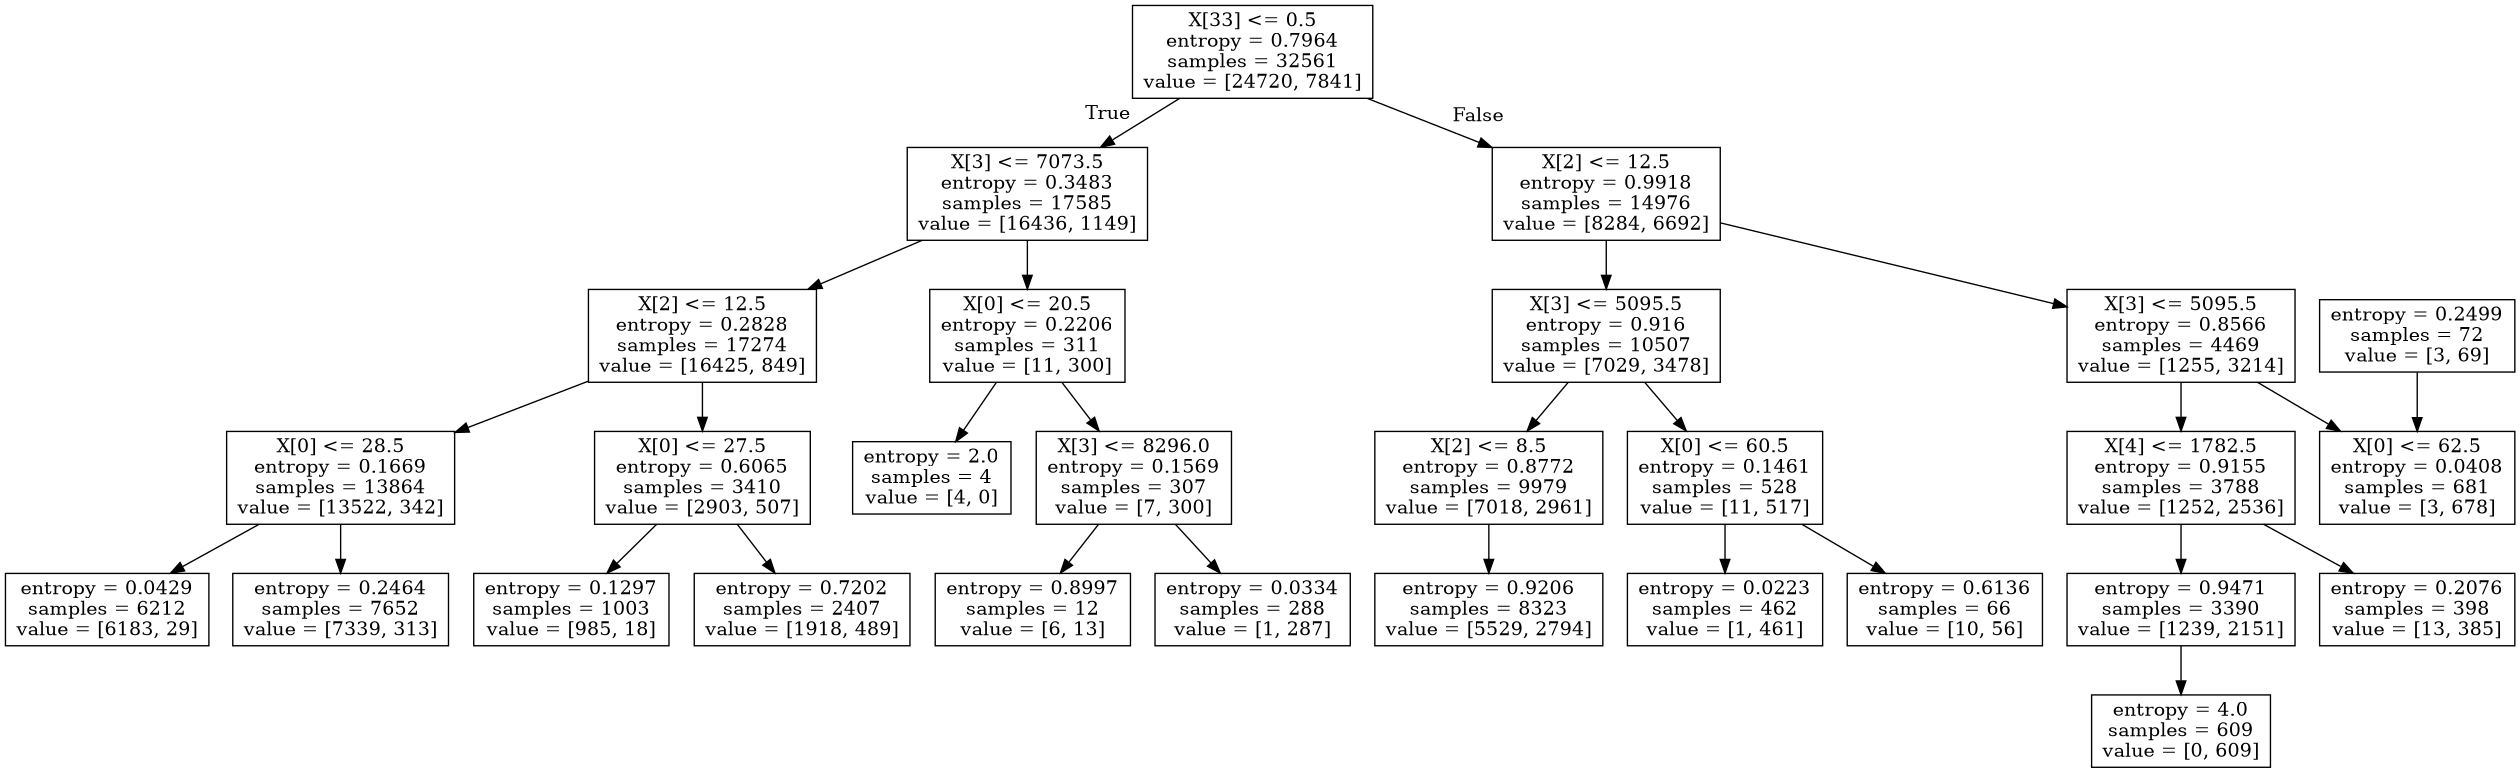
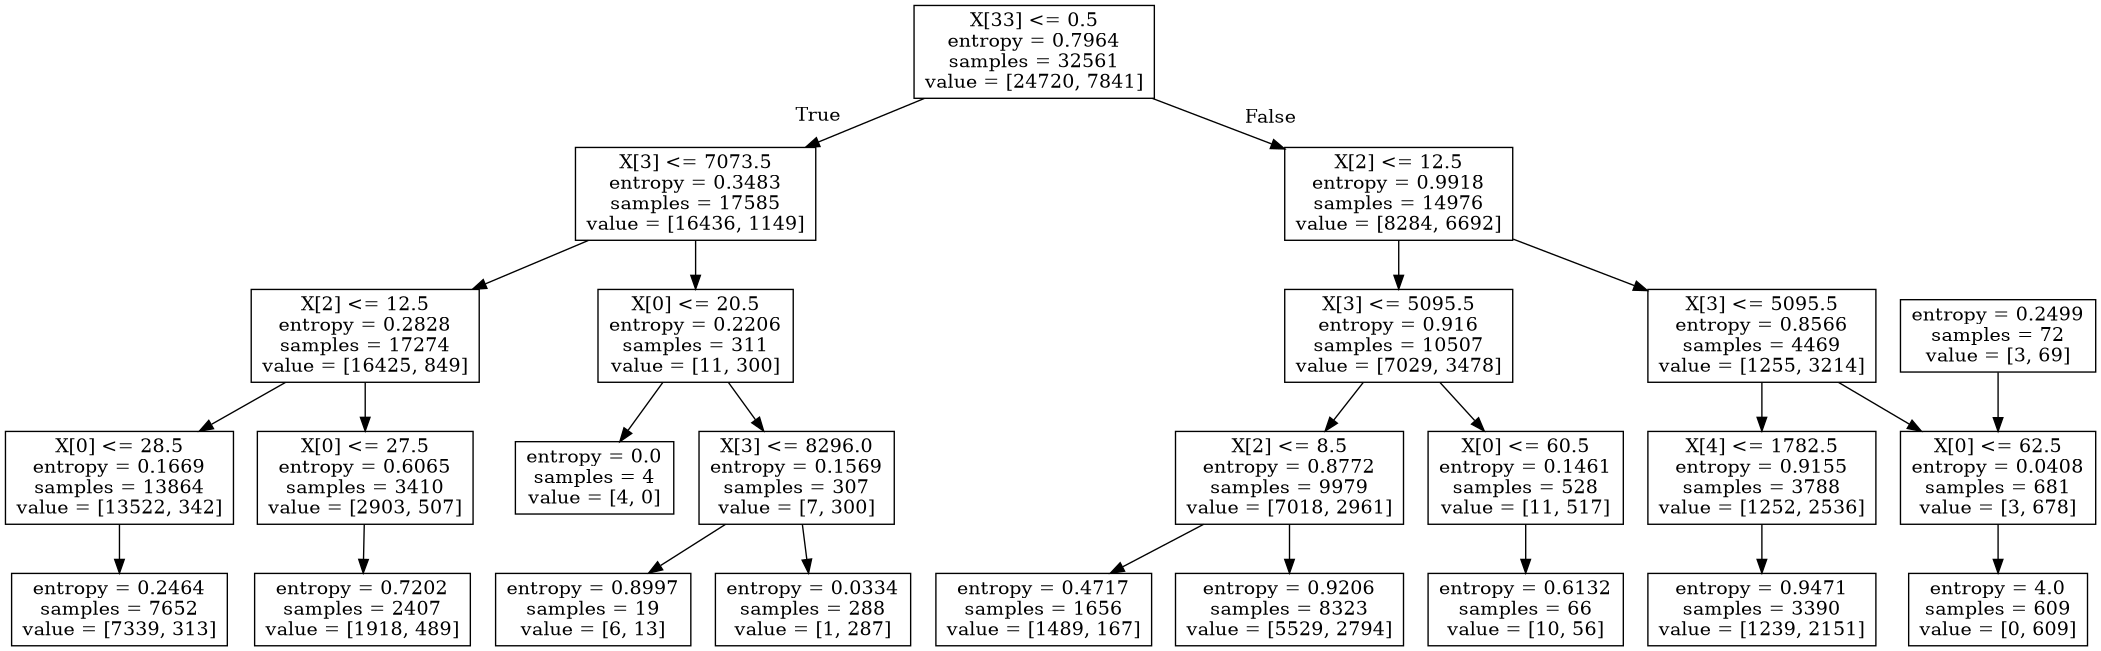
node "entropy = 2.0 samples = 4 value = [4, 0]": label "entropy = 2.0 samples = 4 value = [4, 0]" -> "entropy = 0.0 samples = 4 value = [4, 0]"
node "entropy = 0.0429 samples = 6212 value = [6183, 29]": removed
node "entropy = 0.1297 samples = 1003 value = [985, 18]": removed
node "entropy = 0.8997 samples = 12 value = [6, 13]": label "entropy = 0.8997 samples = 12 value = [6, 13]" -> "entropy = 0.8997 samples = 19 value = [6, 13]"
node "entropy = 0.4717 samples = 1656 value = [1489, 167]": added
node "entropy = 0.0223 samples = 462 value = [1, 461]": removed
node "entropy = 0.6136 samples = 66 value = [10, 56]": label "entropy = 0.6136 samples = 66 value = [10, 56]" -> "entropy = 0.6132 samples = 66 value = [10, 56]"
node "entropy = 0.2076 samples = 398 value = [13, 385]": removed
edge "entropy = 0.9471 samples = 3390 value = [1239, 2151]" -> "entropy = 4.0 samples = 609 value = [0, 609]": now "X[0] <= 62.5 entropy = 0.0408 samples = 681 value = [3, 678]" -> "entropy = 4.0 samples = 609 value = [0, 609]"
